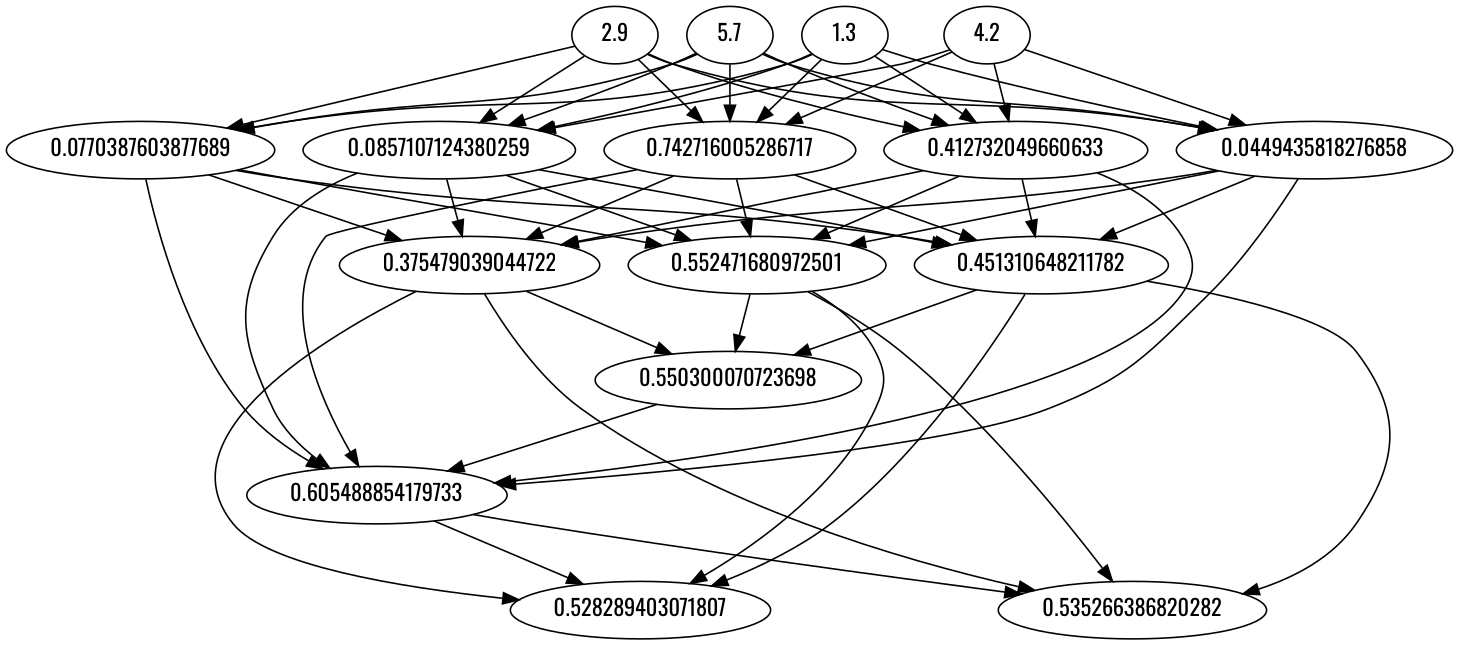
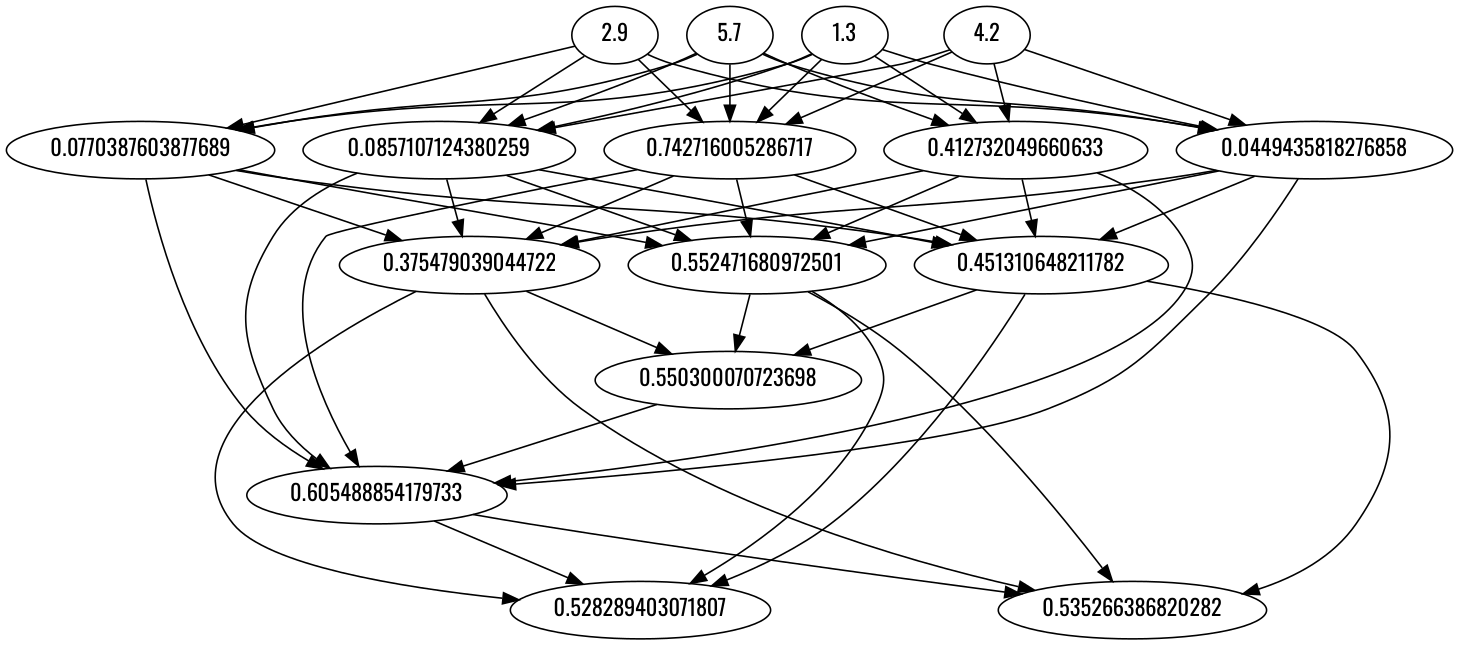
edge "2.9" -> "0.412732049660633": removed
